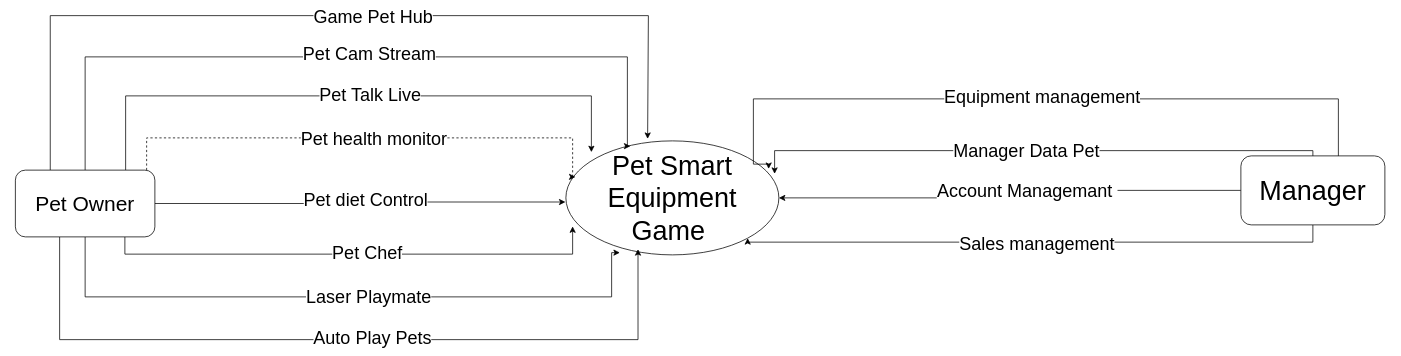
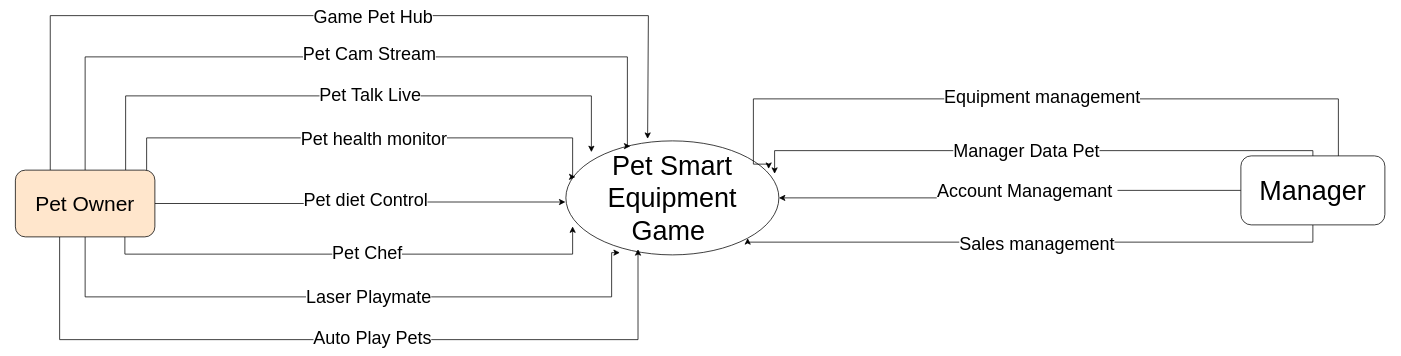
edge "Pet Owner" -> "Pet Smart Equipment Game": style dashed -> solid
node "Pet Owner": fillcolor #ffffff -> #ffe6cc
